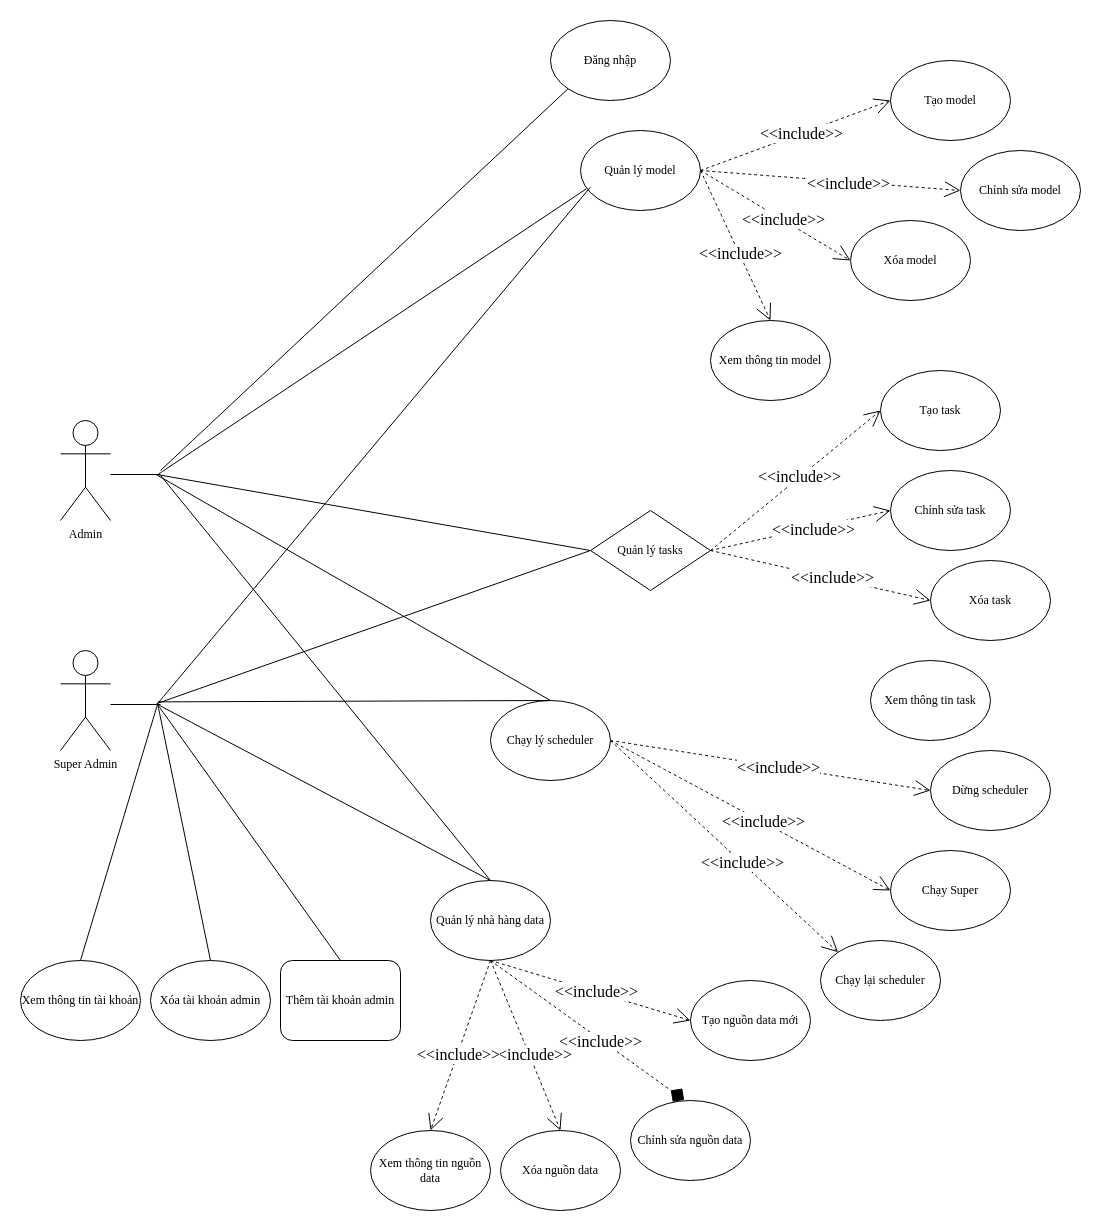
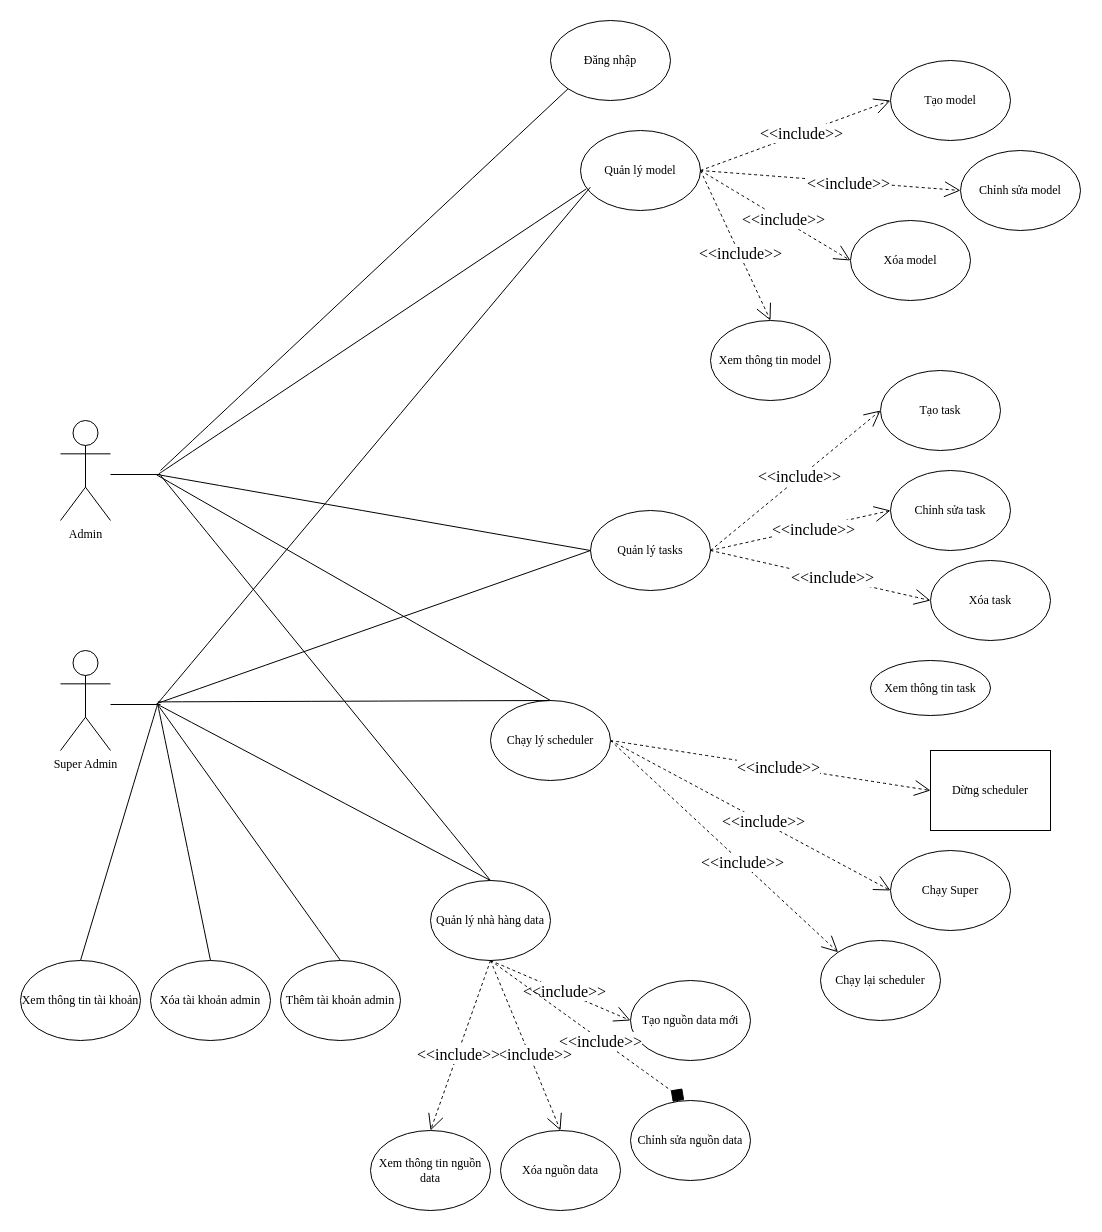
node "Quản lý tasks": shape diamond -> ellipse
node "Xem thông tin task": size 120x80 -> 120x55
node "Dừng scheduler": shape ellipse -> rectangle
node "Thêm tài khoản admin": shape rounded rectangle -> ellipse
node "Tạo nguồn data mới": moved (751, 1021) -> (691, 1021)
